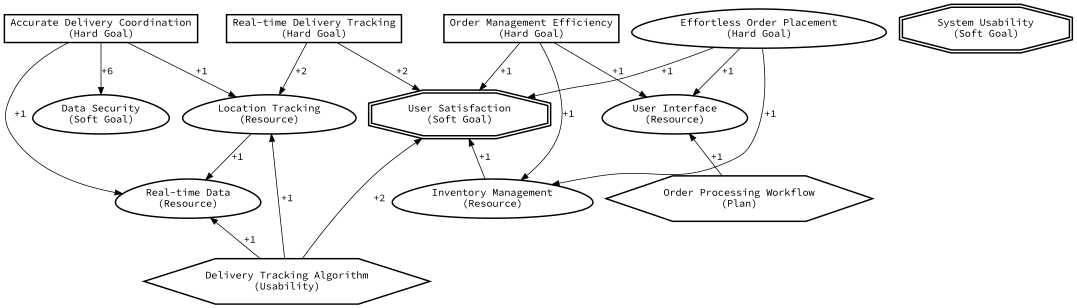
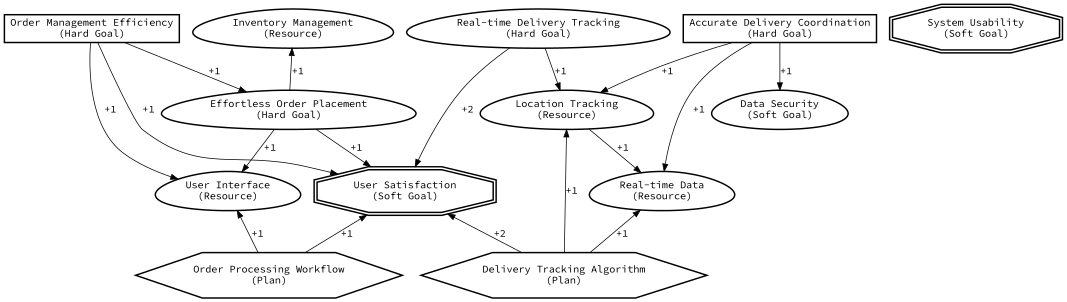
node "Real-time Delivery Tracking (Hard Goal)": shape box -> egg
edge "Accurate Delivery Coordination (Hard Goal)" -> "Data Security (Soft Goal)": label "+6" -> "+1"
edge "Real-time Delivery Tracking (Hard Goal)" -> "Location Tracking (Resource)": label "+2" -> "+1"
edge "Order Management Efficiency (Hard Goal)" -> "Inventory Management (Resource)": now "Order Management Efficiency (Hard Goal)" -> "Effortless Order Placement (Hard Goal)"
edge "Inventory Management (Resource)" -> "User Satisfaction (Soft Goal)": now "Order Processing Workflow (Plan)" -> "User Satisfaction (Soft Goal)"
node "Delivery Tracking Algorithm (Usability)": label "Delivery Tracking Algorithm (Usability)" -> "Delivery Tracking Algorithm (Plan)"
